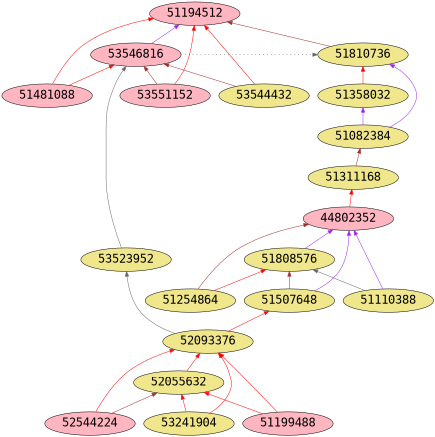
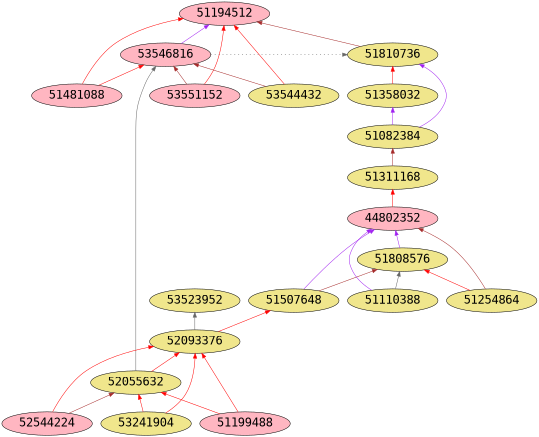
edge "53523952" -> "53546816": now "52055632" -> "53546816"
